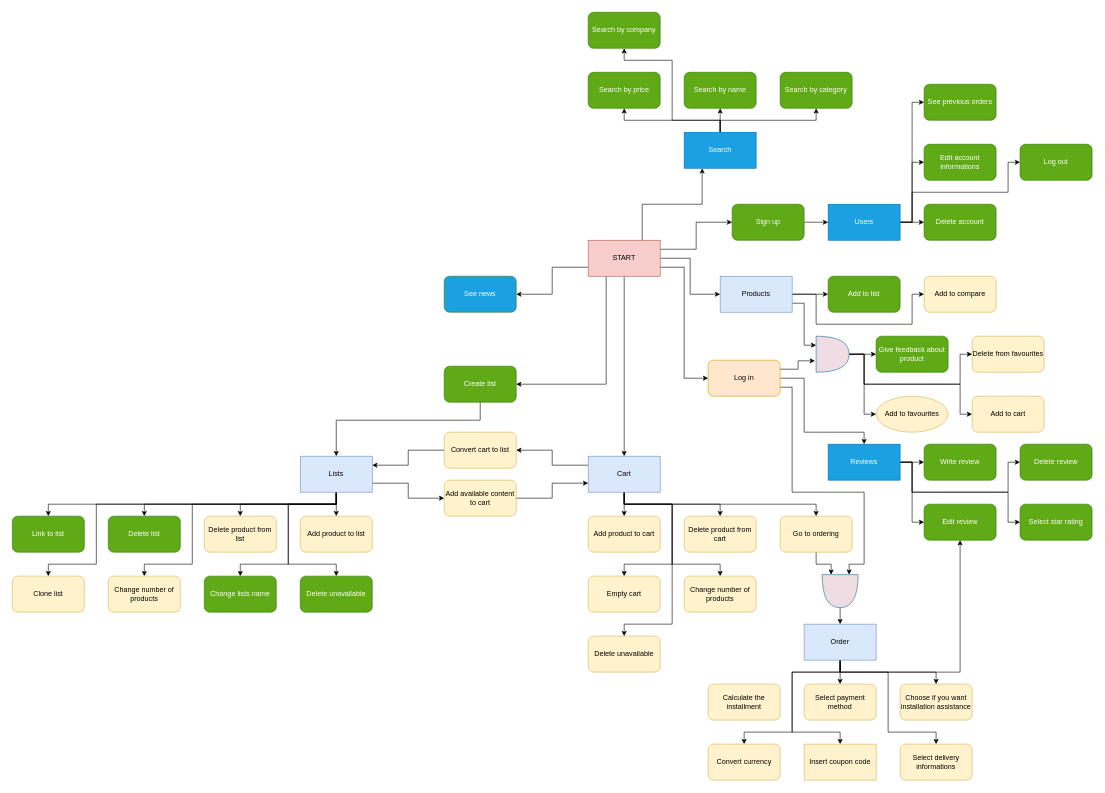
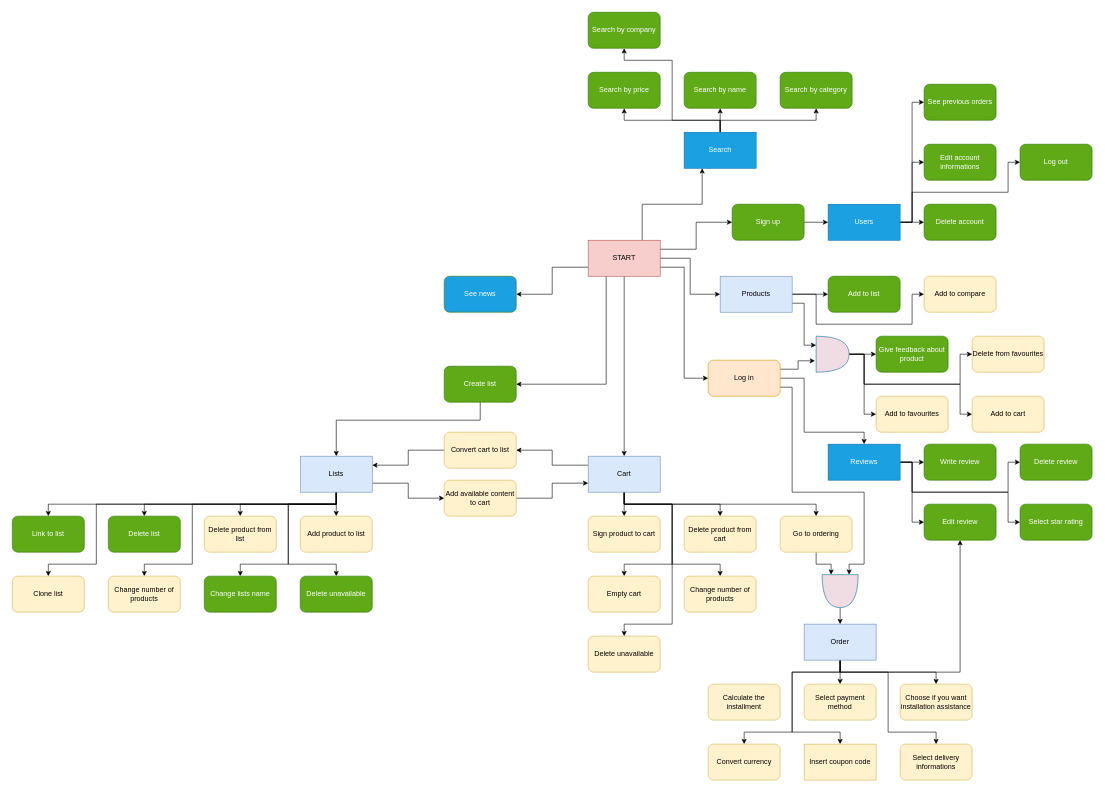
node "Add to favourites": shape ellipse -> rounded rectangle
node "Add product to cart": label "Add product to cart" -> "Sign product to cart"
